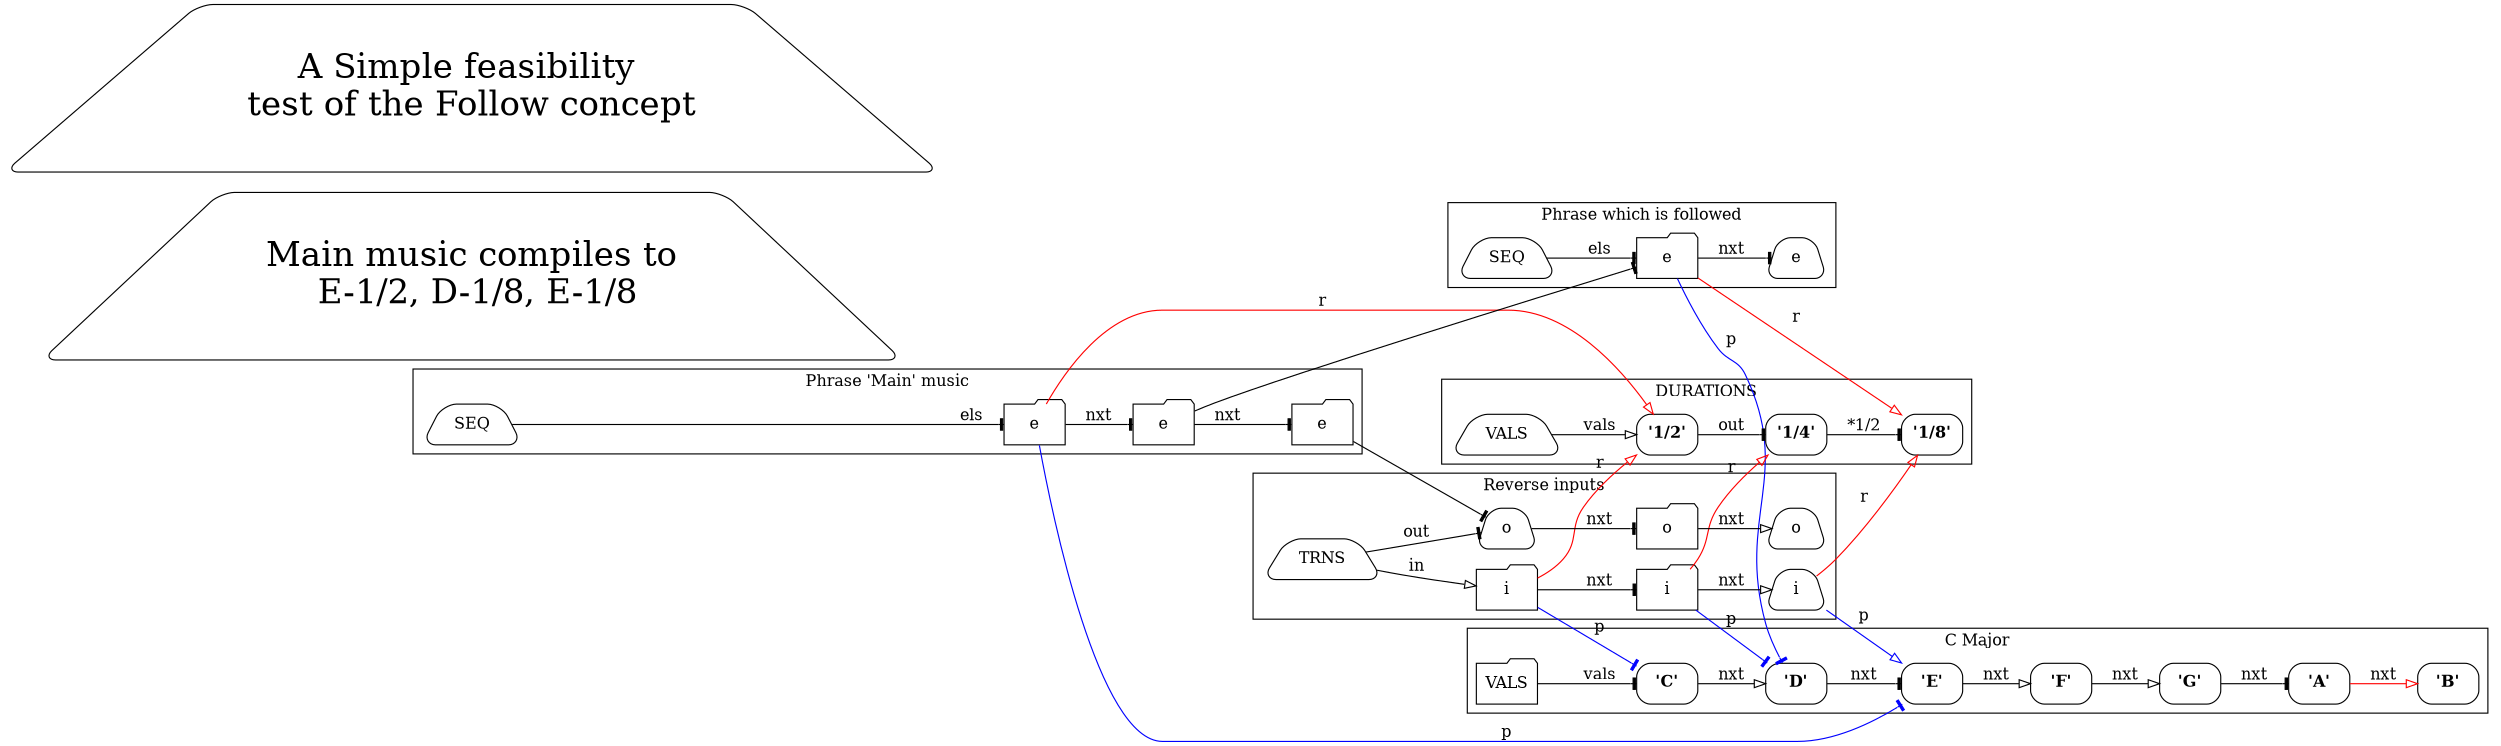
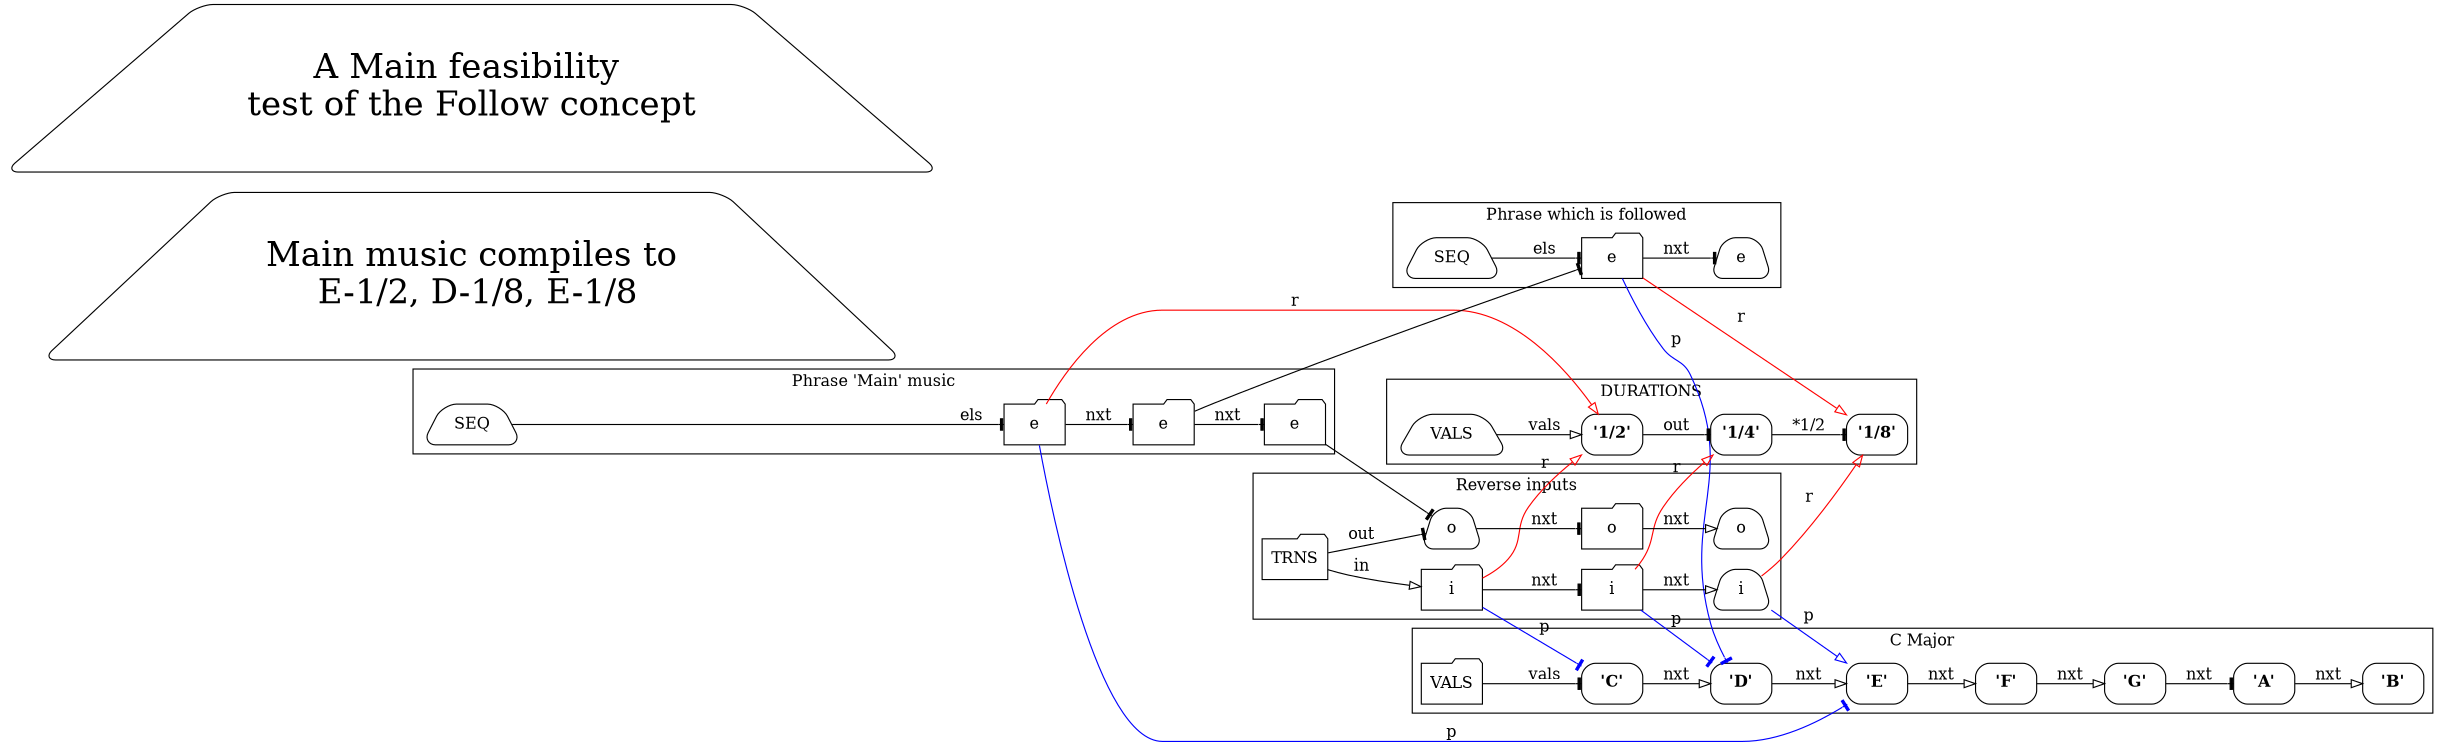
node "A Simple feasibility test of the Follow concept": label "A Simple feasibility test of the Follow concept" -> "A Main feasibility test of the Follow concept"
node "TRNS": shape trapezium -> folder
edge "'D'" -> "'E'": arrowhead tee -> onormal
edge "'A'" -> "'B'": color red -> black
